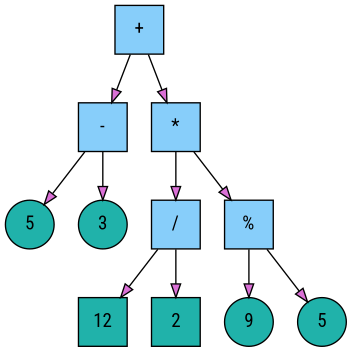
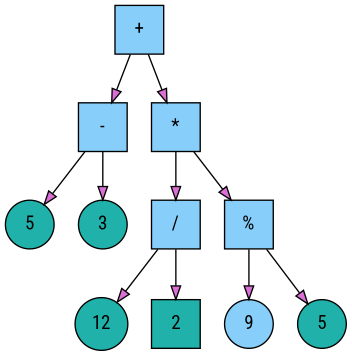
node "12": shape square -> circle
node "9": fillcolor lightseagreen -> lightskyblue
